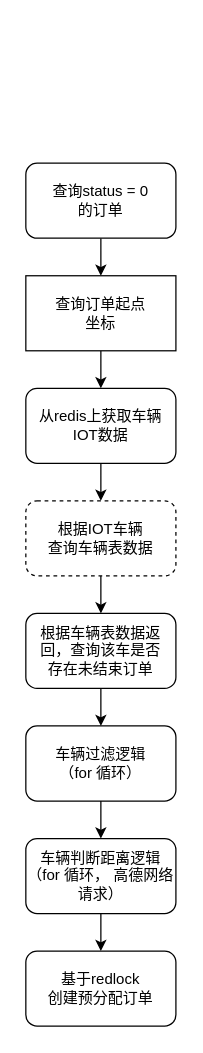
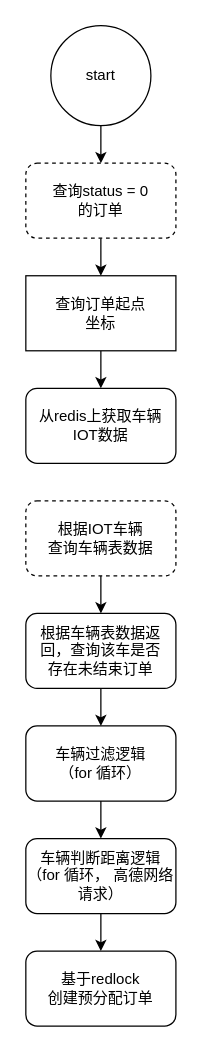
node "start": added
edge "start" -> "查询status = 0 的订单": added
node "查询status = 0 的订单": style solid -> dashed
edge "从redis上获取车辆 IOT数据" -> "根据IOT车辆 查询车辆表数据": removed
